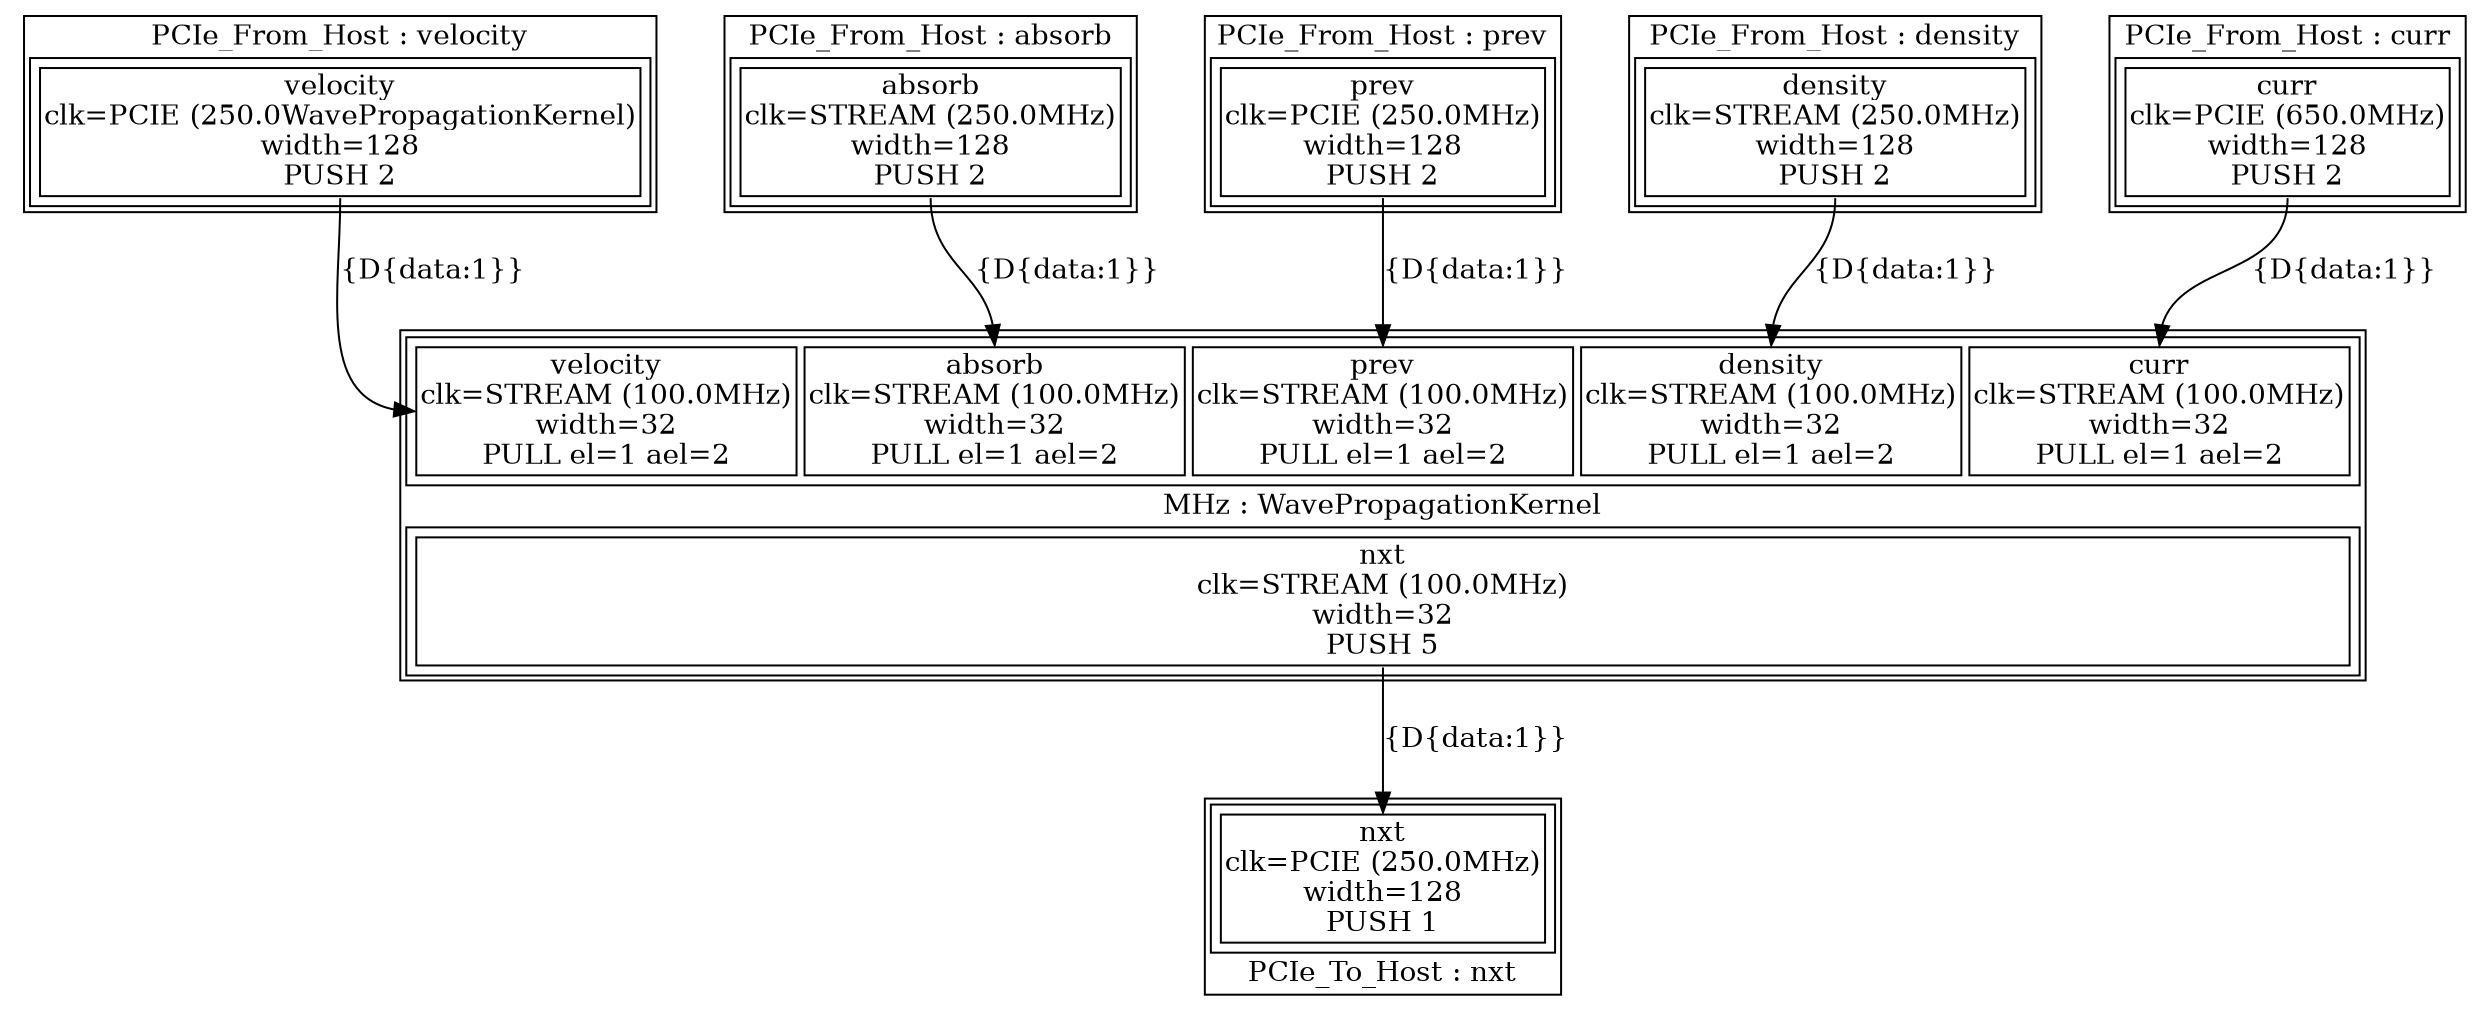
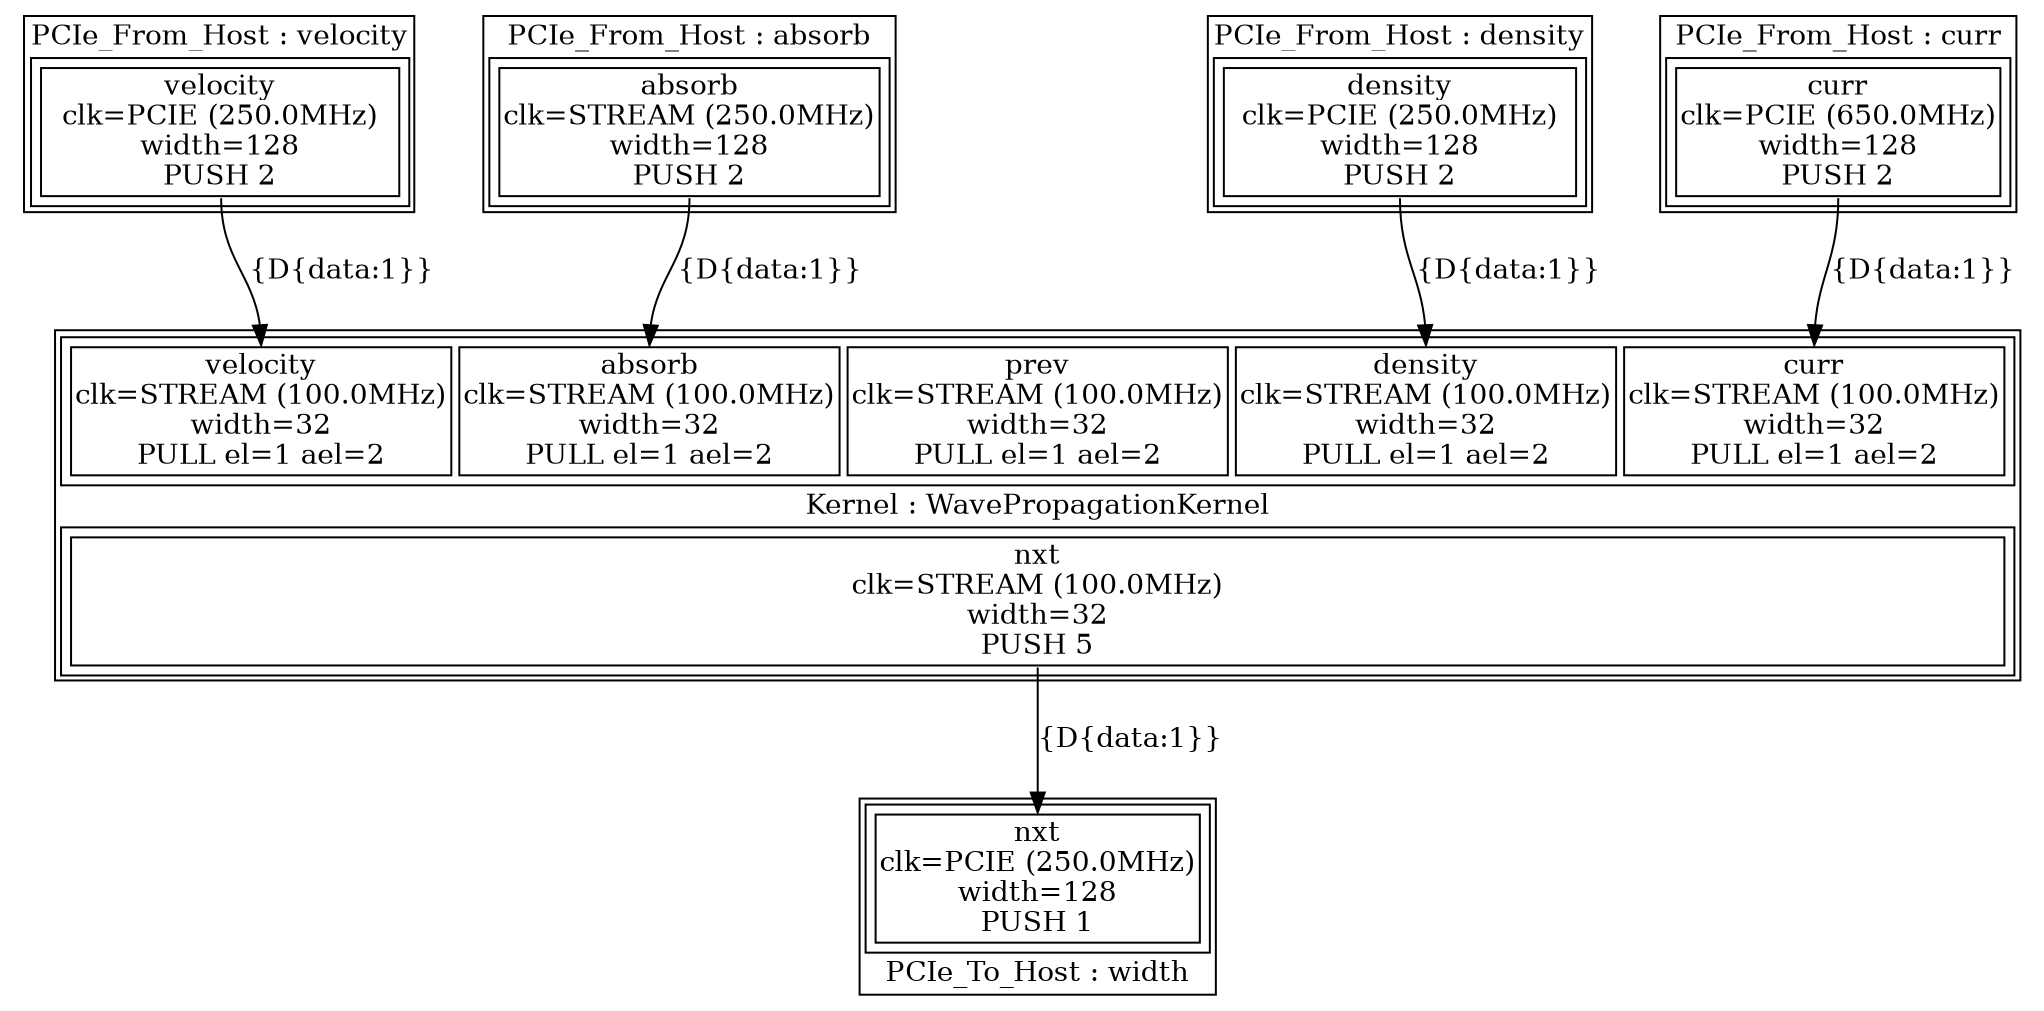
node "PCIe_From_Host : prev": removed
node "PCIe_From_Host : velocity": text "clk=PCIE (250.0WavePropagationKernel)" -> "clk=PCIE (250.0MHz)"
node "PCIe_From_Host : density": text "clk=STREAM (250.0MHz)" -> "clk=PCIE (250.0MHz)"
node "velocity": text "MHz : WavePropagationKernel" -> "Kernel : WavePropagationKernel"
node "nxt": text "PCIe_To_Host : nxt" -> "PCIe_To_Host : width"
